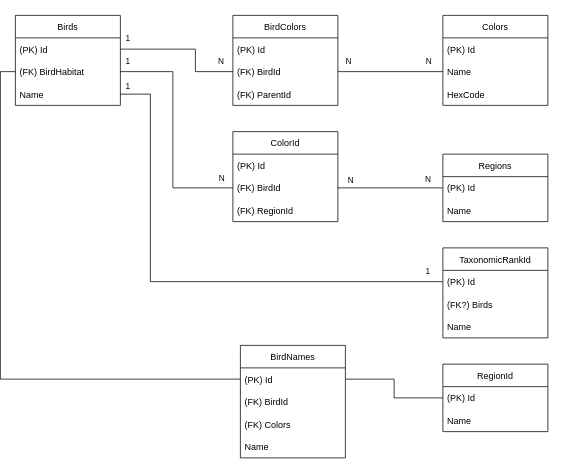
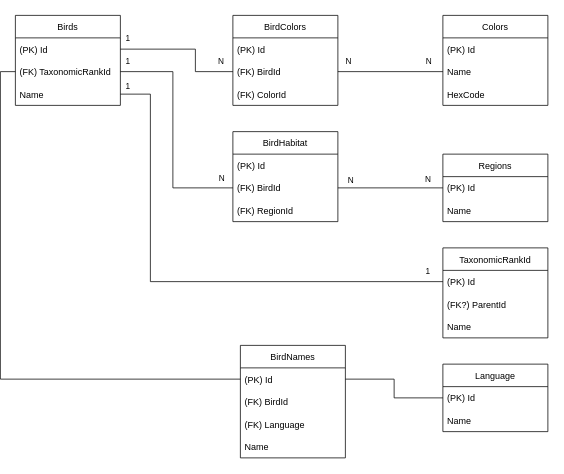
node "(FK) BirdHabitat": label "(FK) BirdHabitat" -> "(FK) TaxonomicRankId"
node "(FK) ParentId": label "(FK) ParentId" -> "(FK) ColorId"
node "ColorId": label "ColorId" -> "BirdHabitat"
node "(FK?) Birds": label "(FK?) Birds" -> "(FK?) ParentId"
node "RegionId": label "RegionId" -> "Language"
node "(FK) Colors": label "(FK) Colors" -> "(FK) Language"
